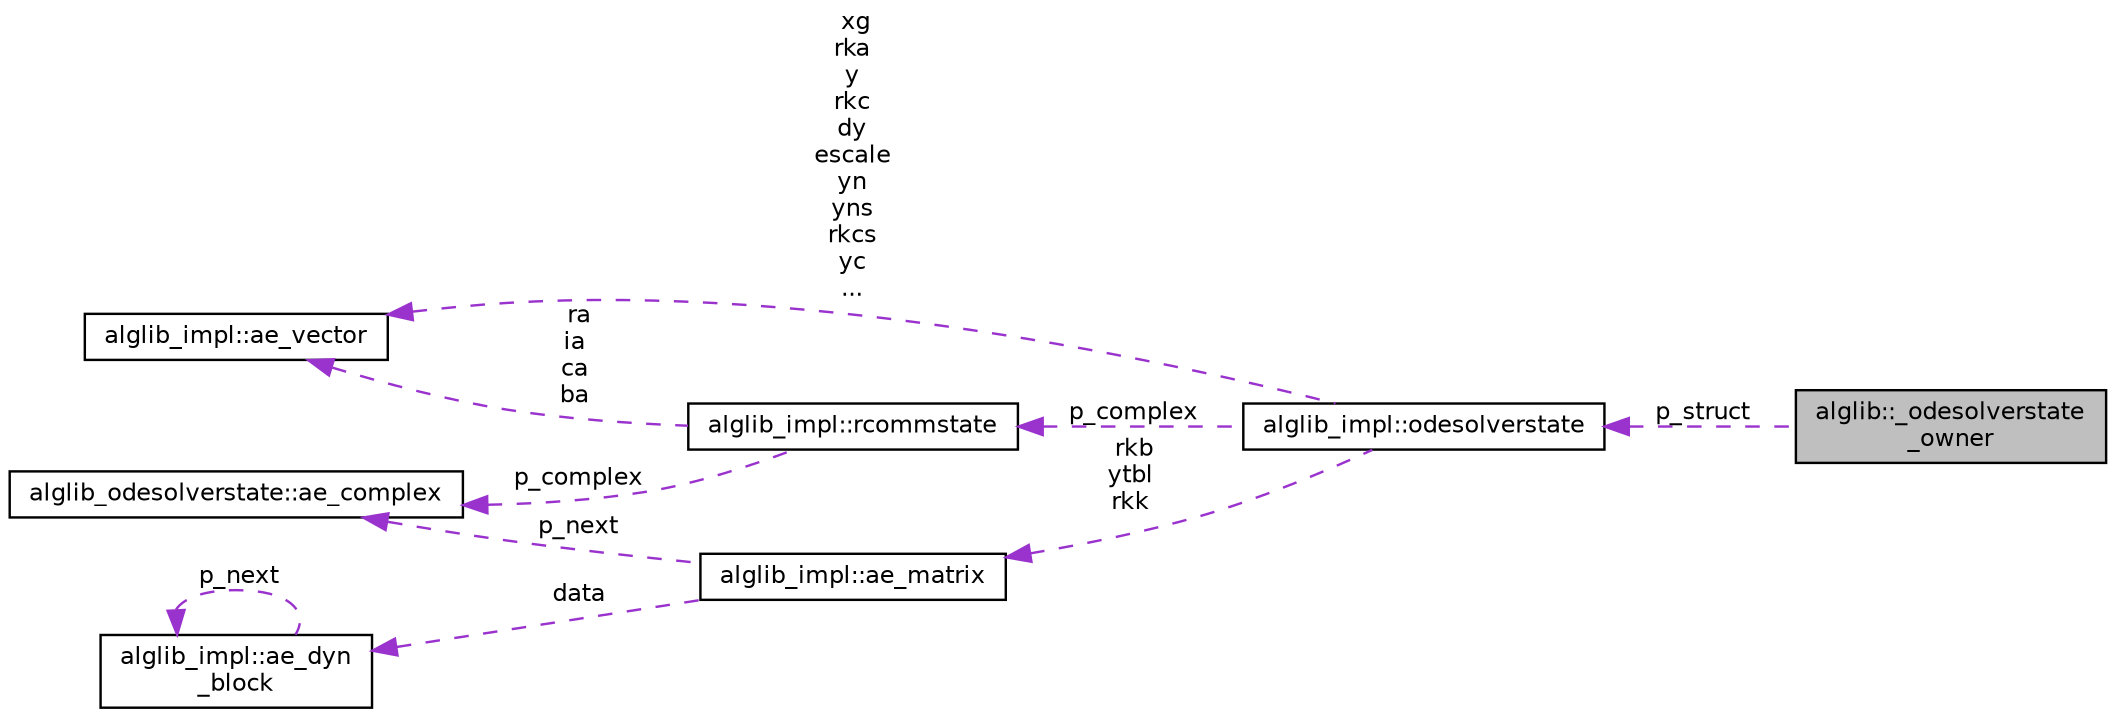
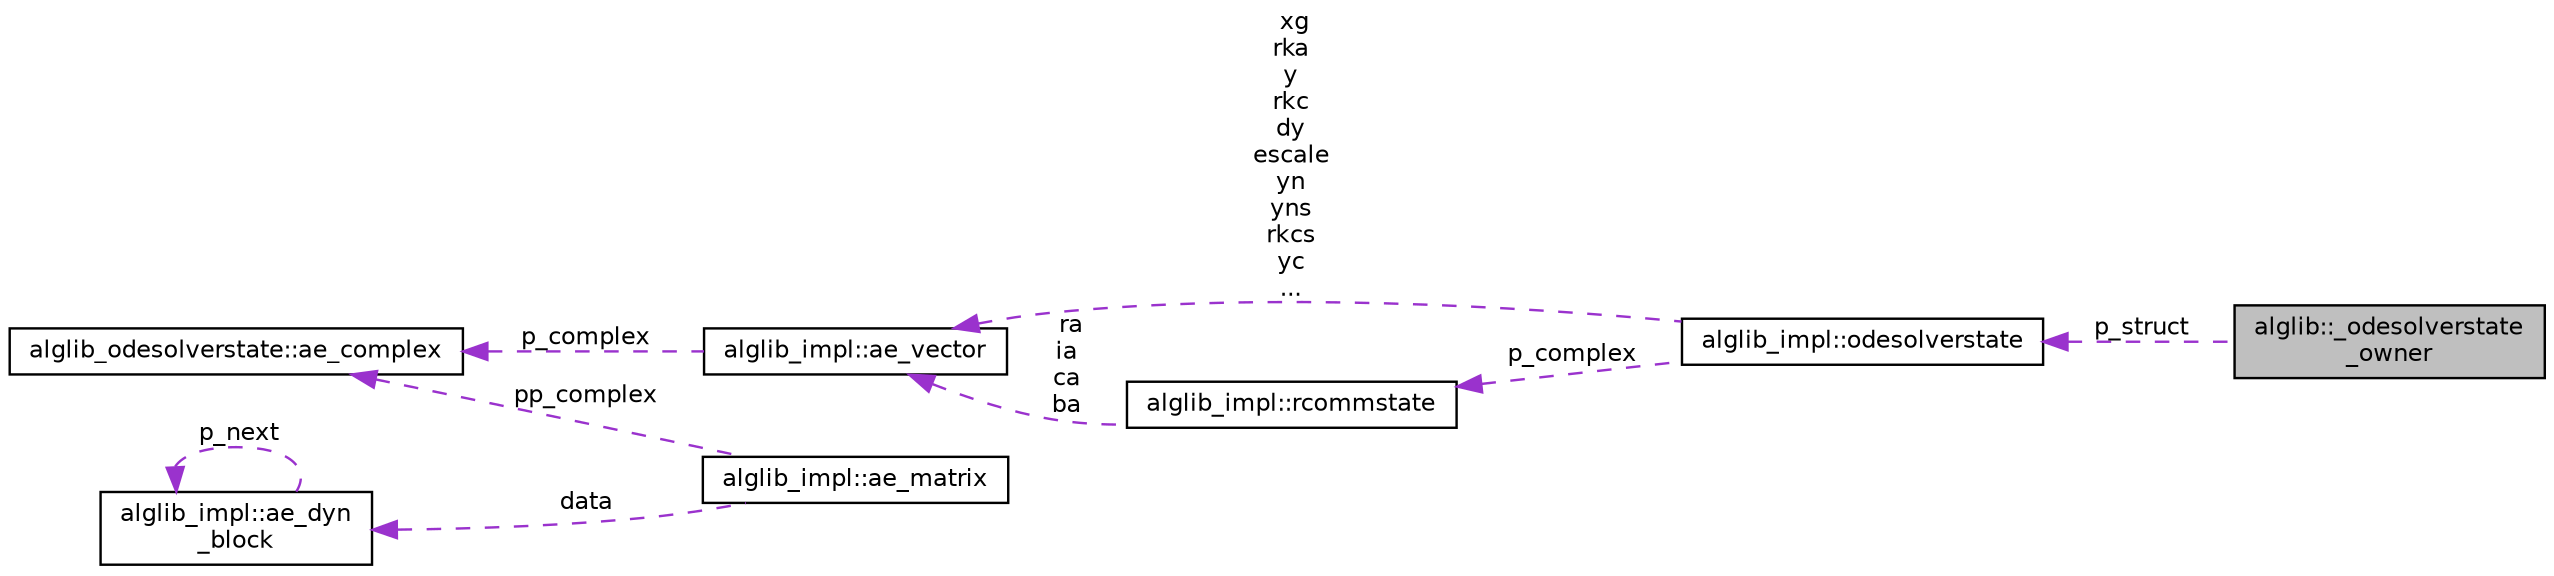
edge "alglib_impl::rcommstate" -> "alglib_odesolverstate::ae_complex": now "alglib_impl::ae_vector" -> "alglib_odesolverstate::ae_complex"
edge "alglib_impl::odesolverstate" -> "alglib_impl::ae_matrix": removed, label "rkb ytbl rkk"
edge "alglib_impl::ae_matrix" -> "alglib_odesolverstate::ae_complex": label " p_next" -> " pp_complex"
